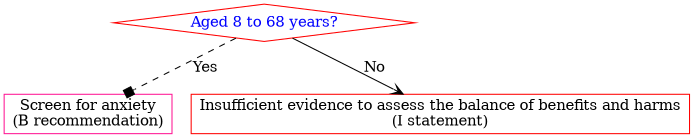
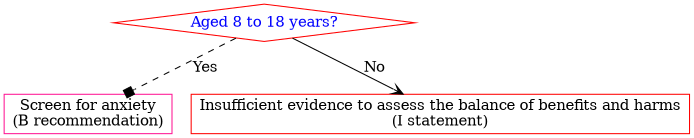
node "Aged 8 to 68 years?": label "Aged 8 to 68 years?" -> "Aged 8 to 18 years?"
